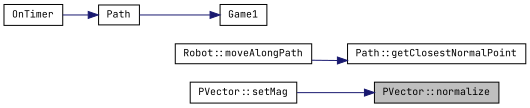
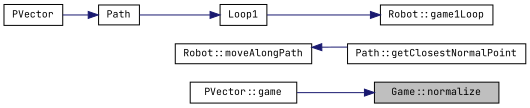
node "OnTimer": label "OnTimer" -> "PVector"
node "Game1": label "Game1" -> "Loop1"
node "Robot::game1Loop": added
edge "Robot::moveAlongPath" -> "Path::getClosestNormalPoint": reversed
node "PVector::setMag": label "PVector::setMag" -> "PVector::game"
node "PVector::normalize": label "PVector::normalize" -> "Game::normalize"
